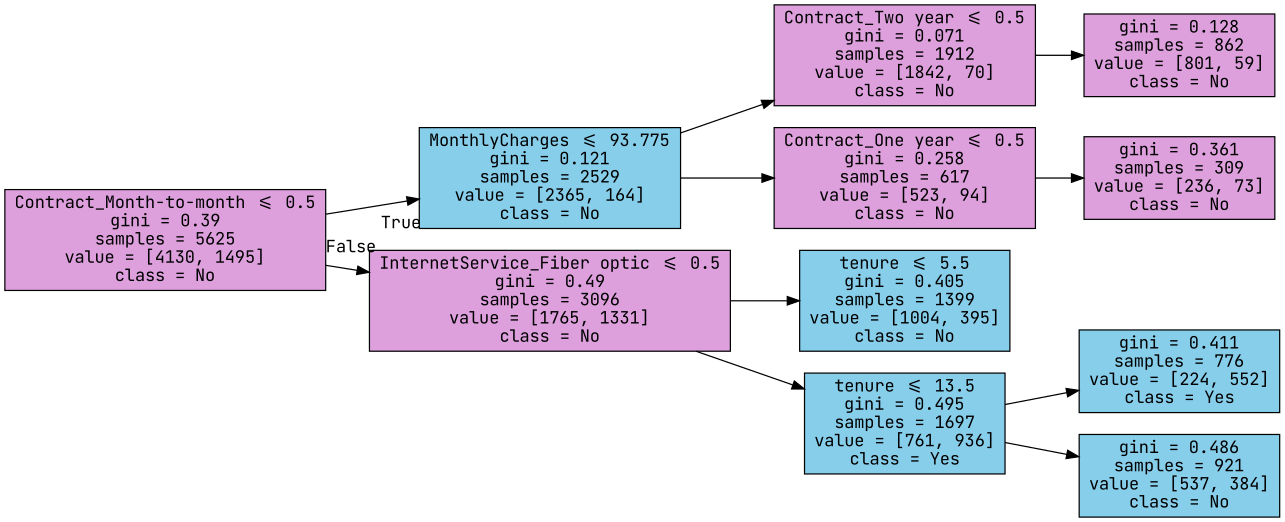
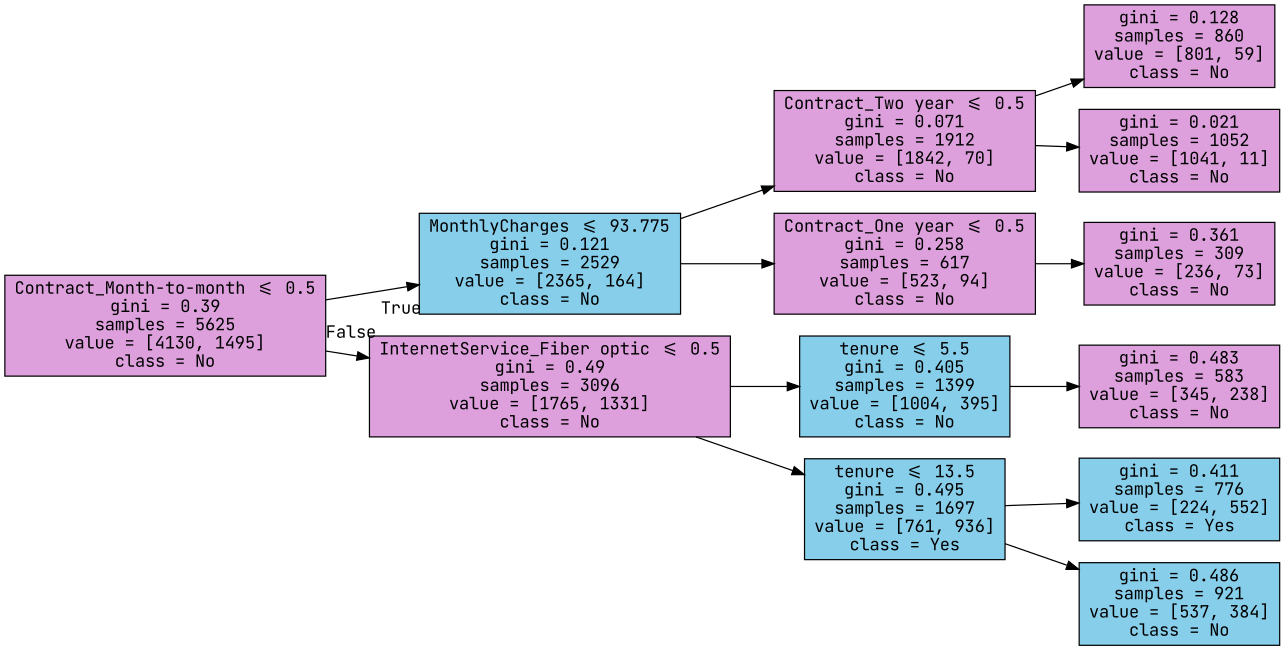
node "gini = 0.128 samples = 862 value = [801, 59] class = No": label "gini = 0.128 samples = 862 value = [801, 59] class = No" -> "gini = 0.128 samples = 860 value = [801, 59] class = No"
node "gini = 0.021 samples = 1052 value = [1041, 11] class = No": added
node "gini = 0.483 samples = 583 value = [345, 238] class = No": added
